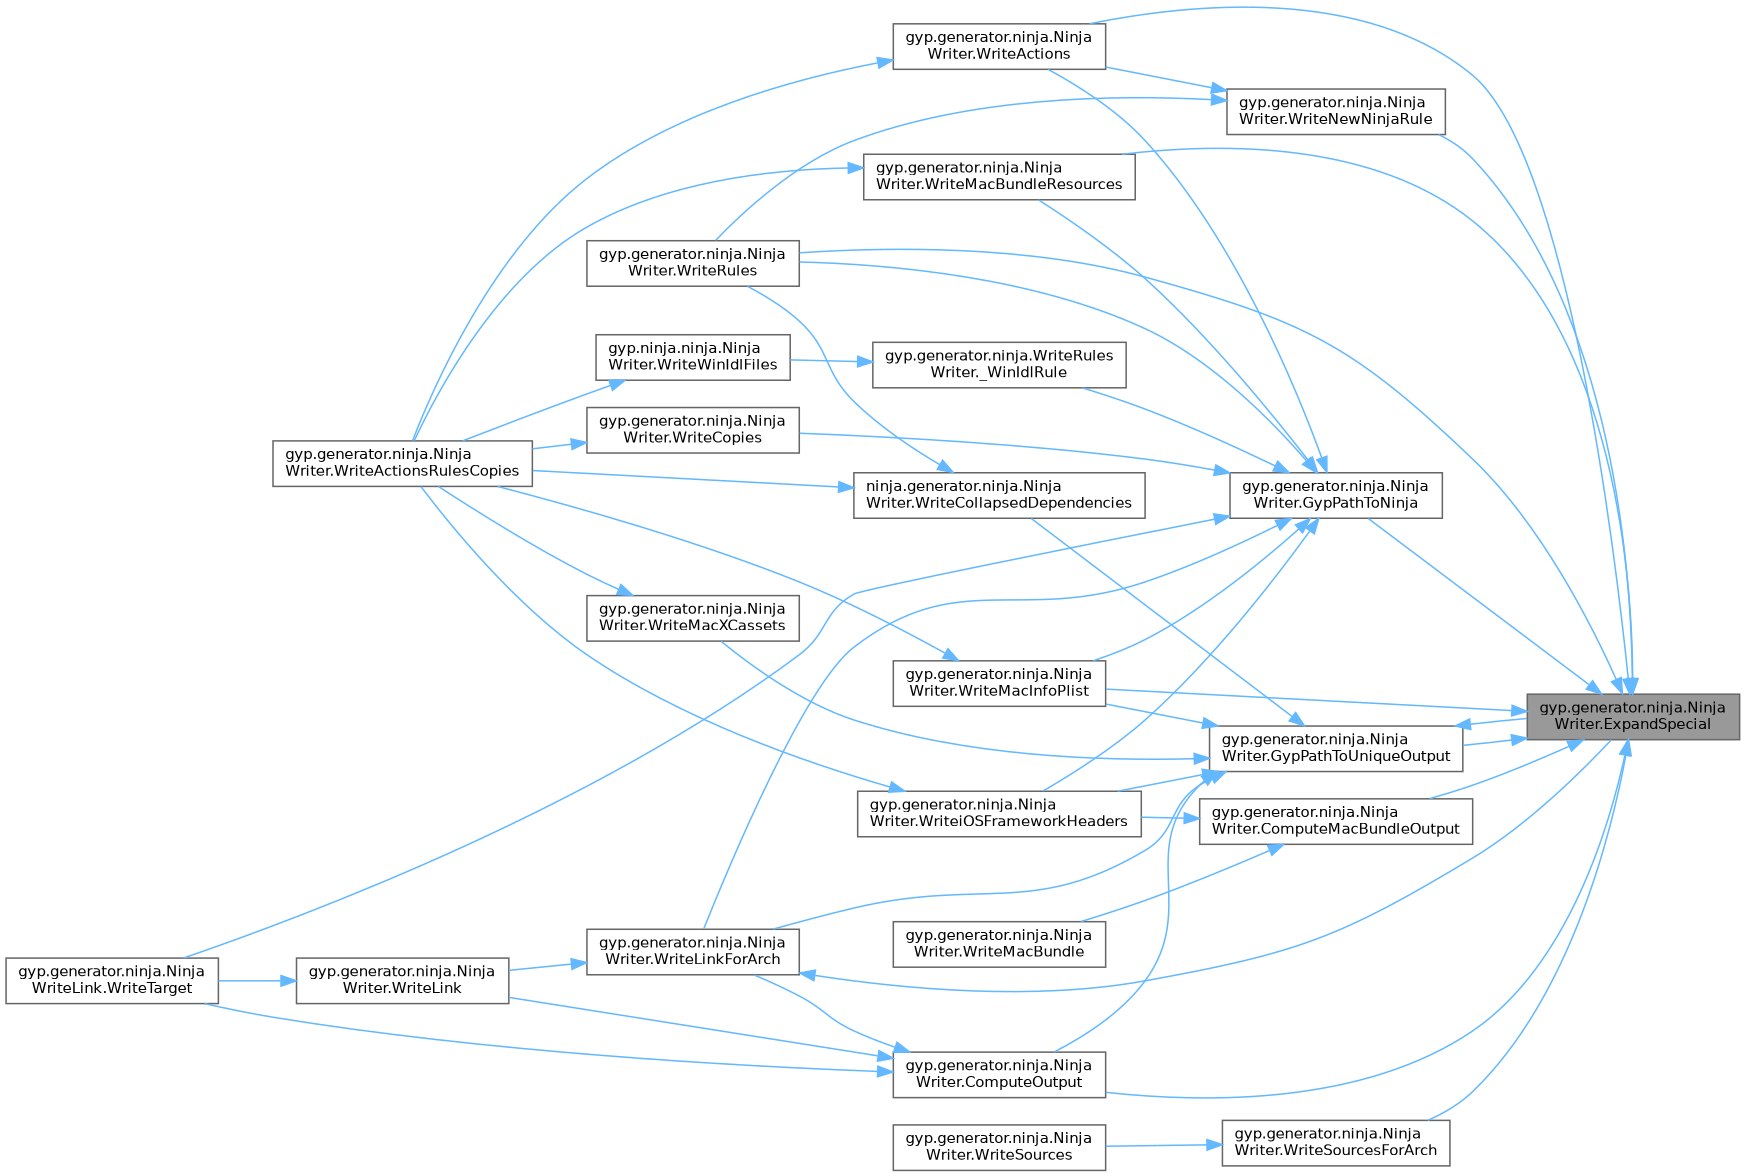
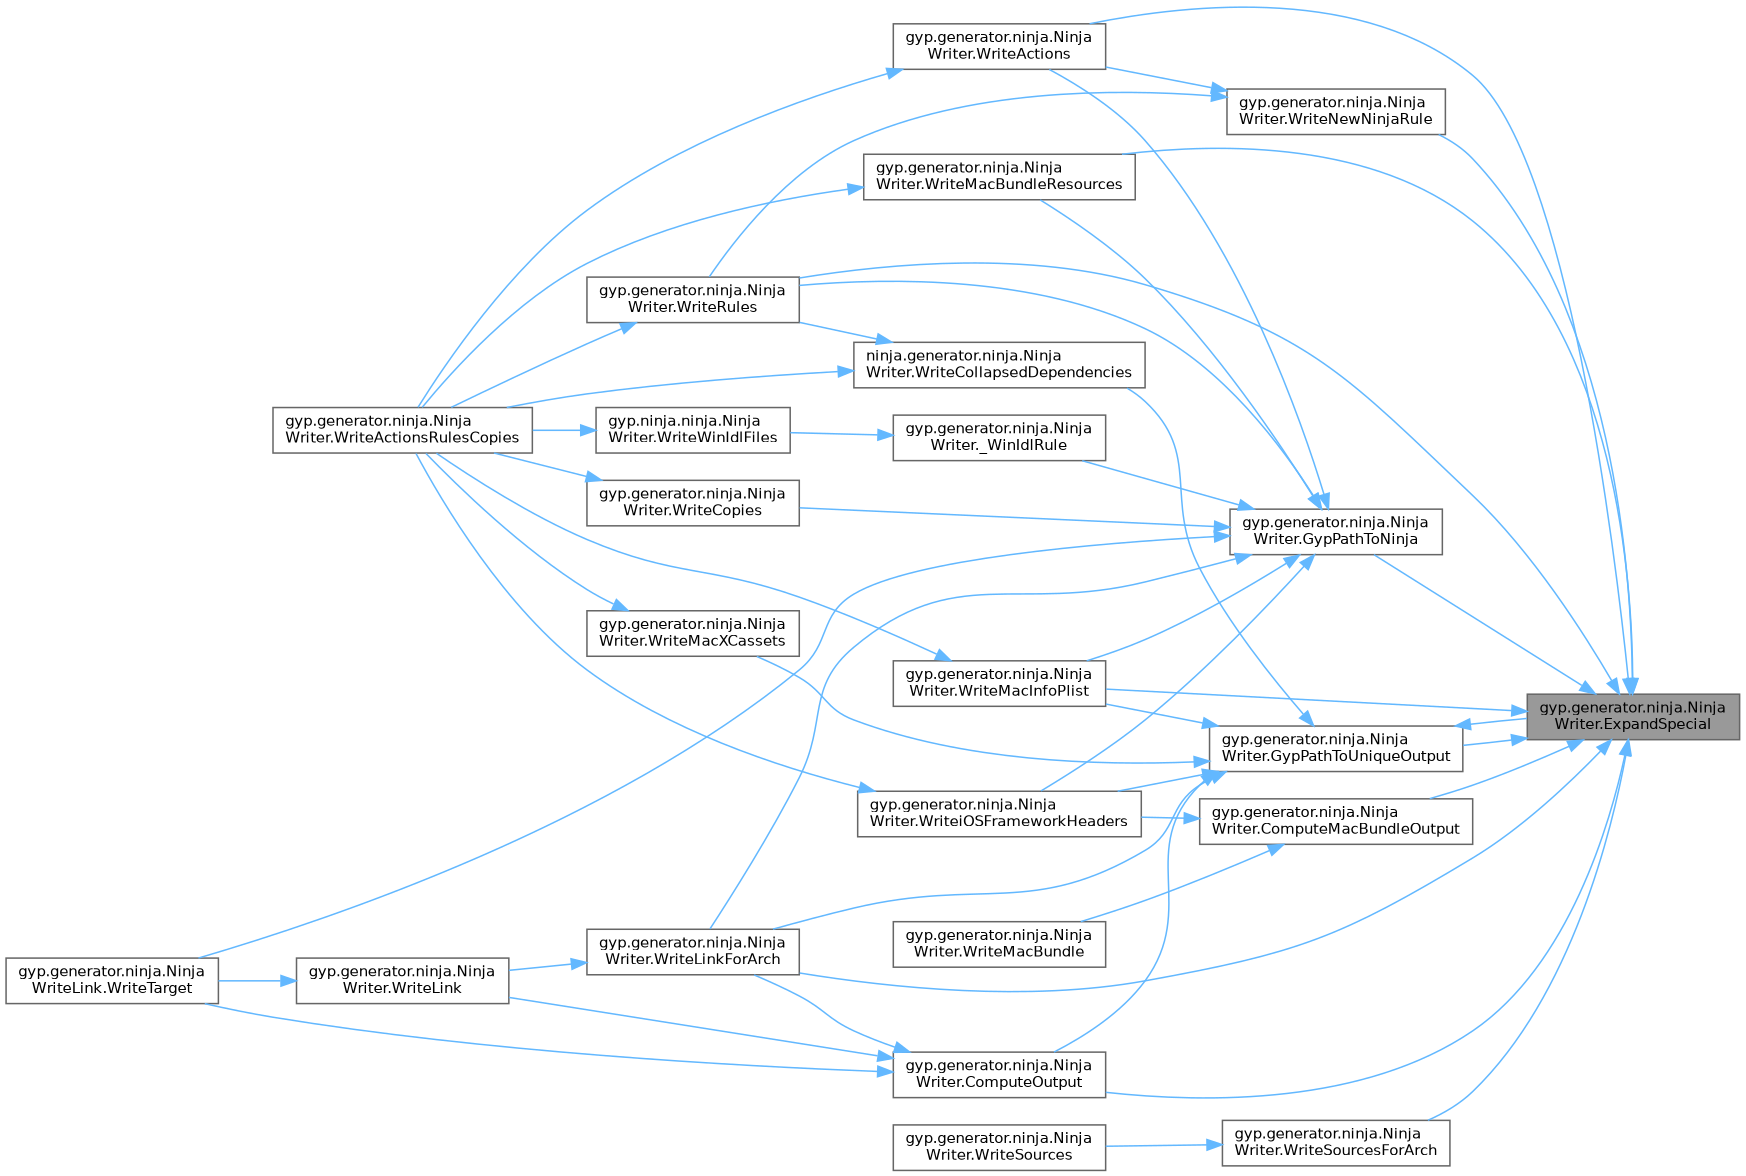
node "gyp.generator.ninja.WriteRules Writer._WinIdlRule": label "gyp.generator.ninja.WriteRules Writer._WinIdlRule" -> "gyp.generator.ninja.Ninja Writer._WinIdlRule"
edge "gyp.generator.ninja.Ninja Writer.WriteActionsRulesCopies" -> "gyp.generator.ninja.Ninja Writer.WriteRules": added
edge "gyp.generator.ninja.Ninja Writer.ExpandSpecial" -> "gyp.generator.ninja.Ninja Writer.WriteLinkForArch": reversed
